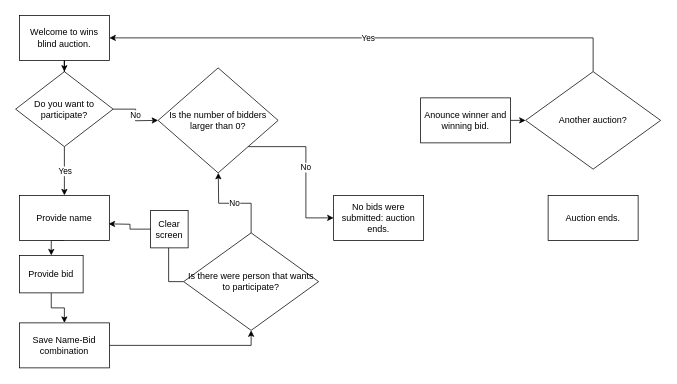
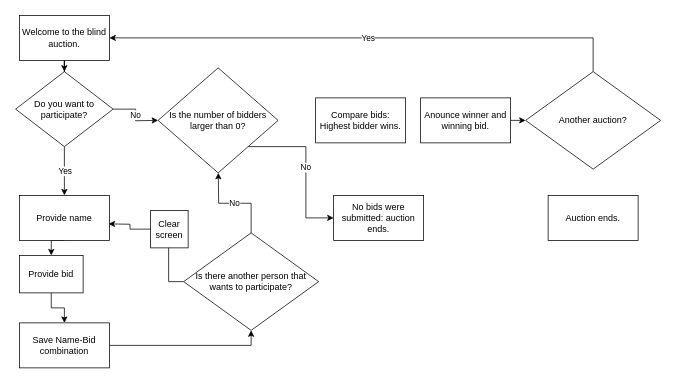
node "Welcome to wins blind auction.": label "Welcome to wins blind auction." -> "Welcome to the blind auction."
node "Compare bids: Highest bidder wins.": added
node "Is there were person that wants to participate?": label "Is there were person that wants to participate?" -> "Is there another person that wants to participate?"
